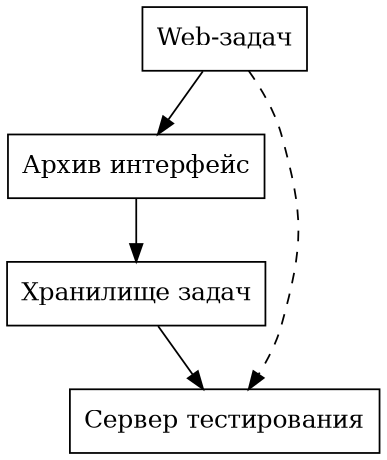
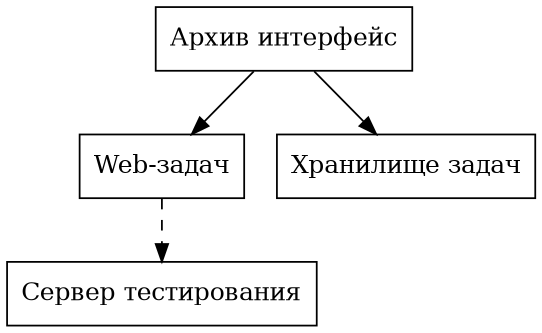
edge "Web-задач" -> "Архив интерфейс": reversed
edge "Хранилище задач" -> "Сервер тестирования": removed
